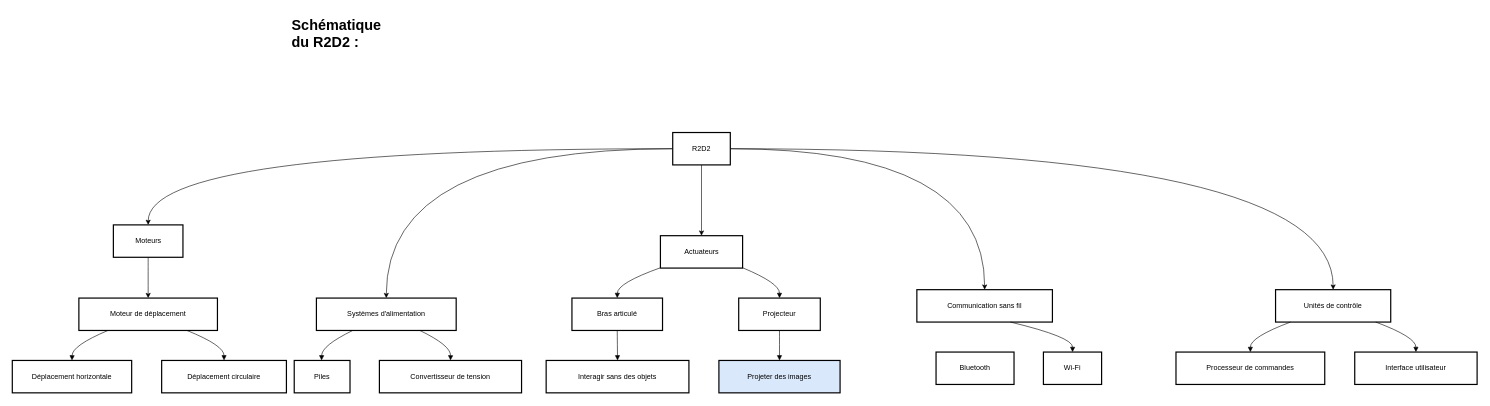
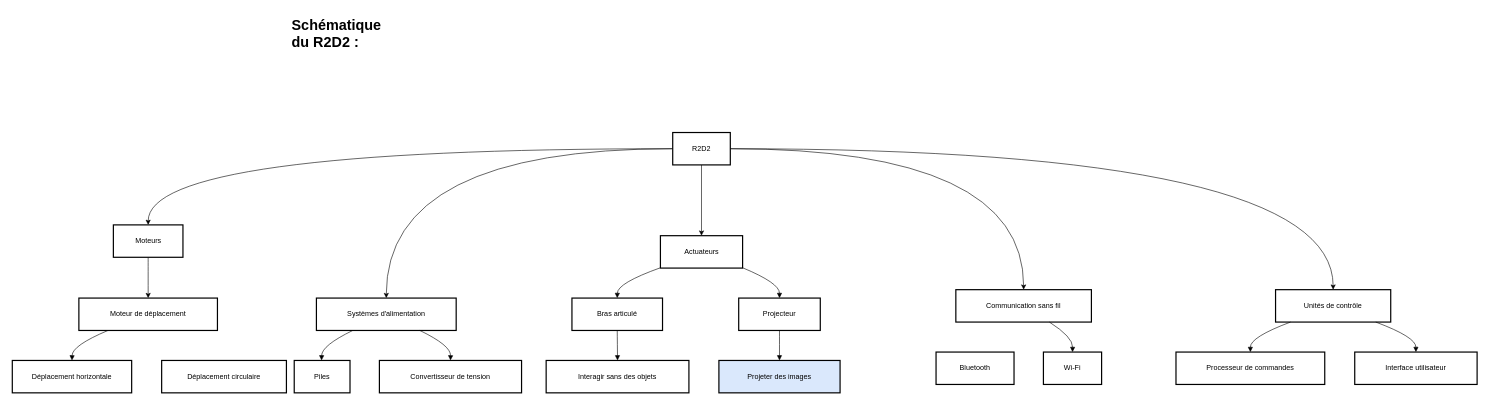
node "Communication sans fil": moved (985, 306) -> (1024, 306)
edge "Moteur de déplacement" -> "Déplacement circulaire": removed
